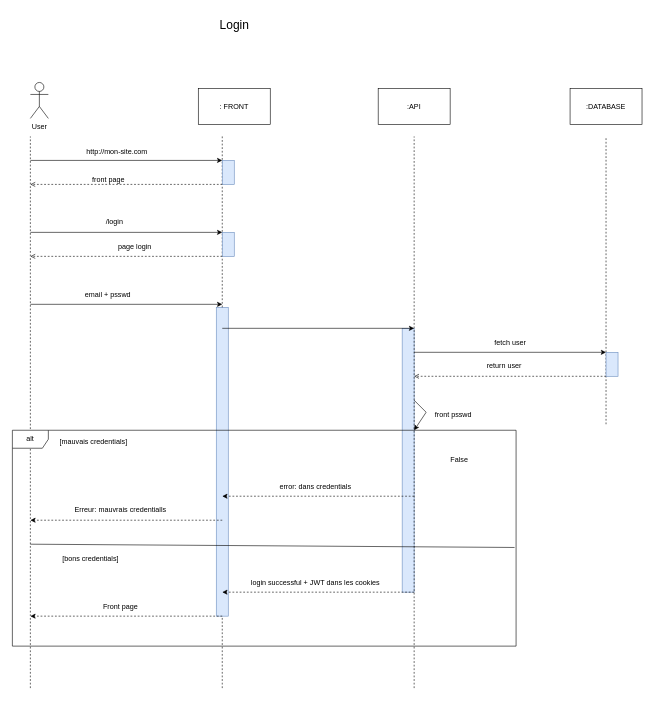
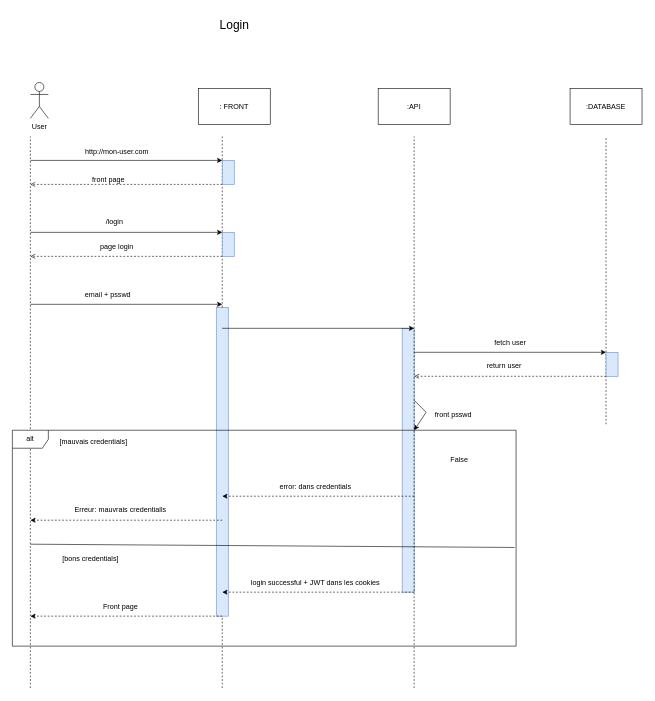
node "http://mon-site.com": label "http://mon-site.com" -> "http://mon-user.com"
node "page login": moved (135, 248) -> (117, 248)
